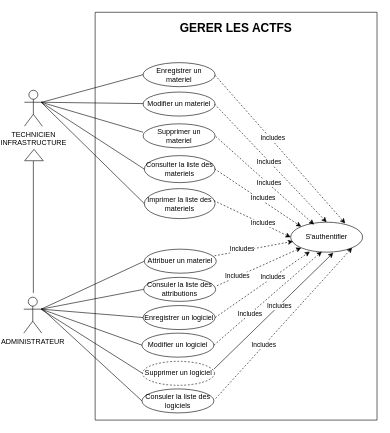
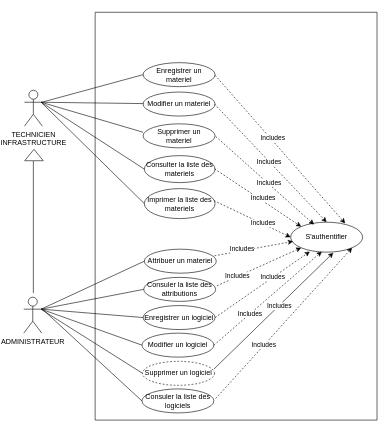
node "GERER LES ACTFS": removed
